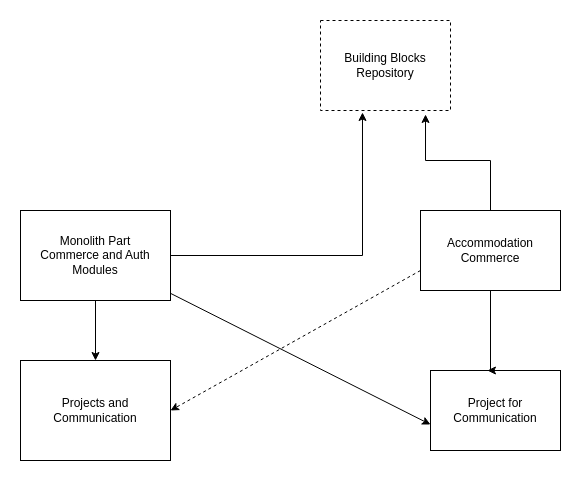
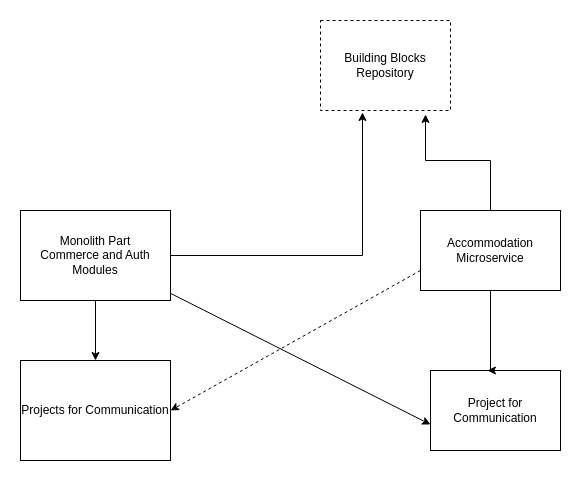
node "Accommodation Commerce": label "Accommodation Commerce" -> "Accommodation Microservice"
node "Projects and Communication": label "Projects and Communication" -> "Projects for Communication"
